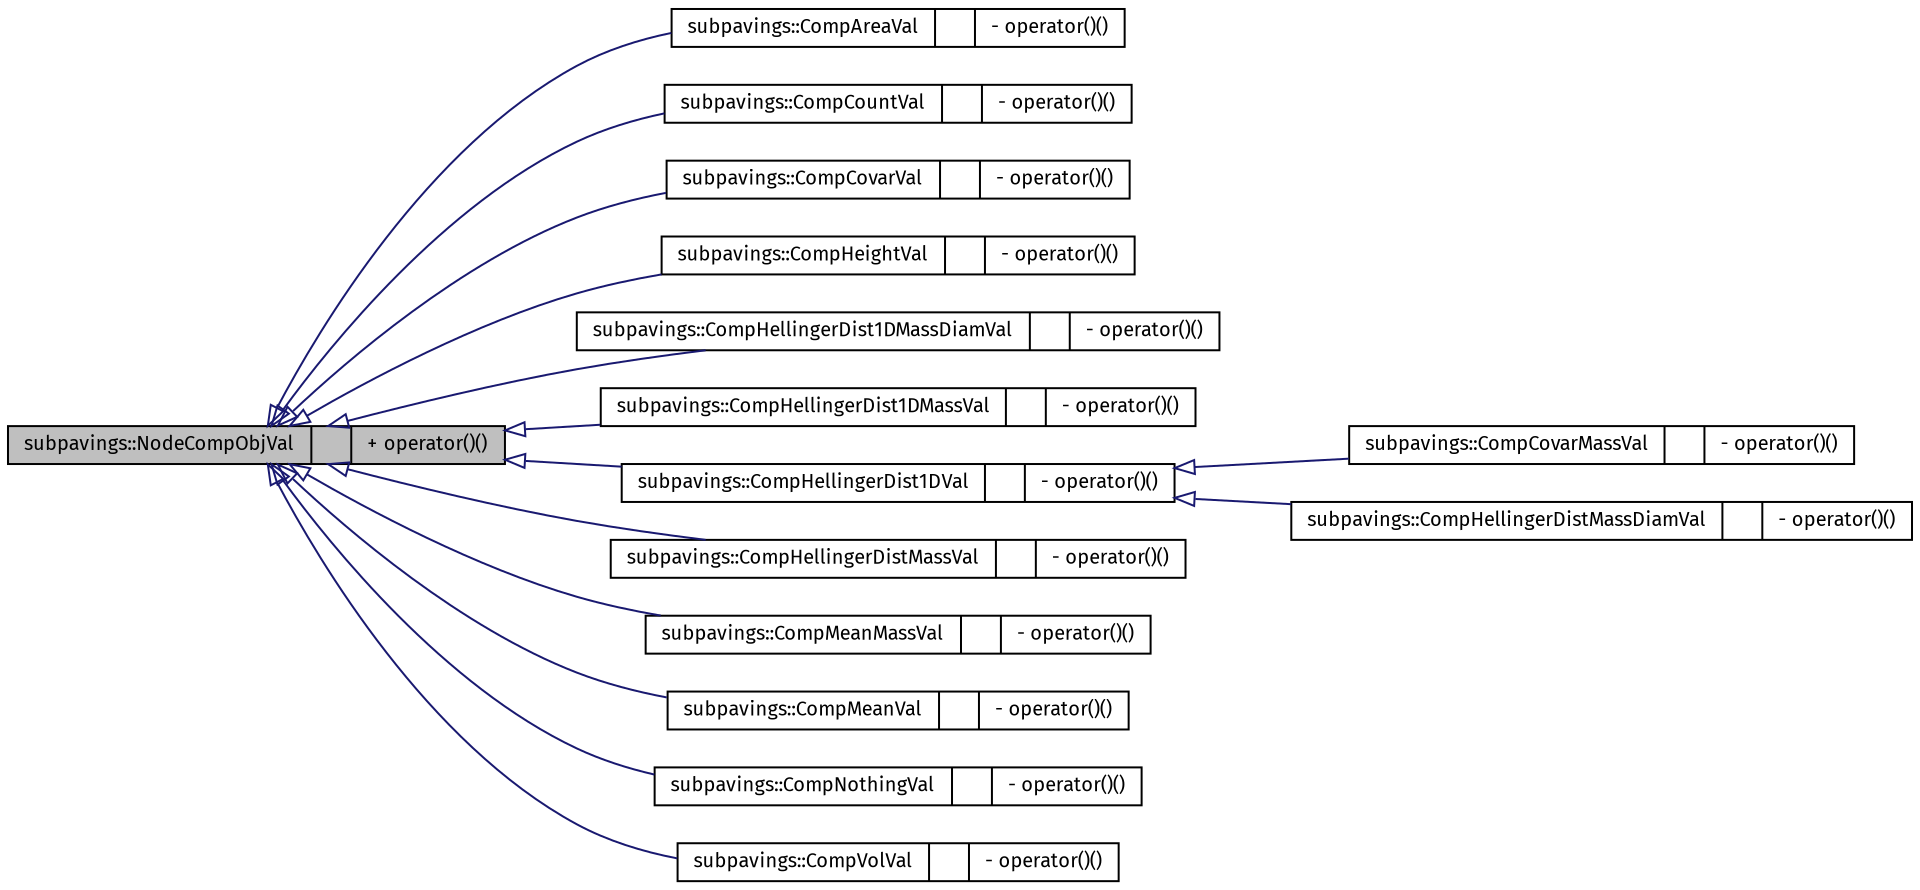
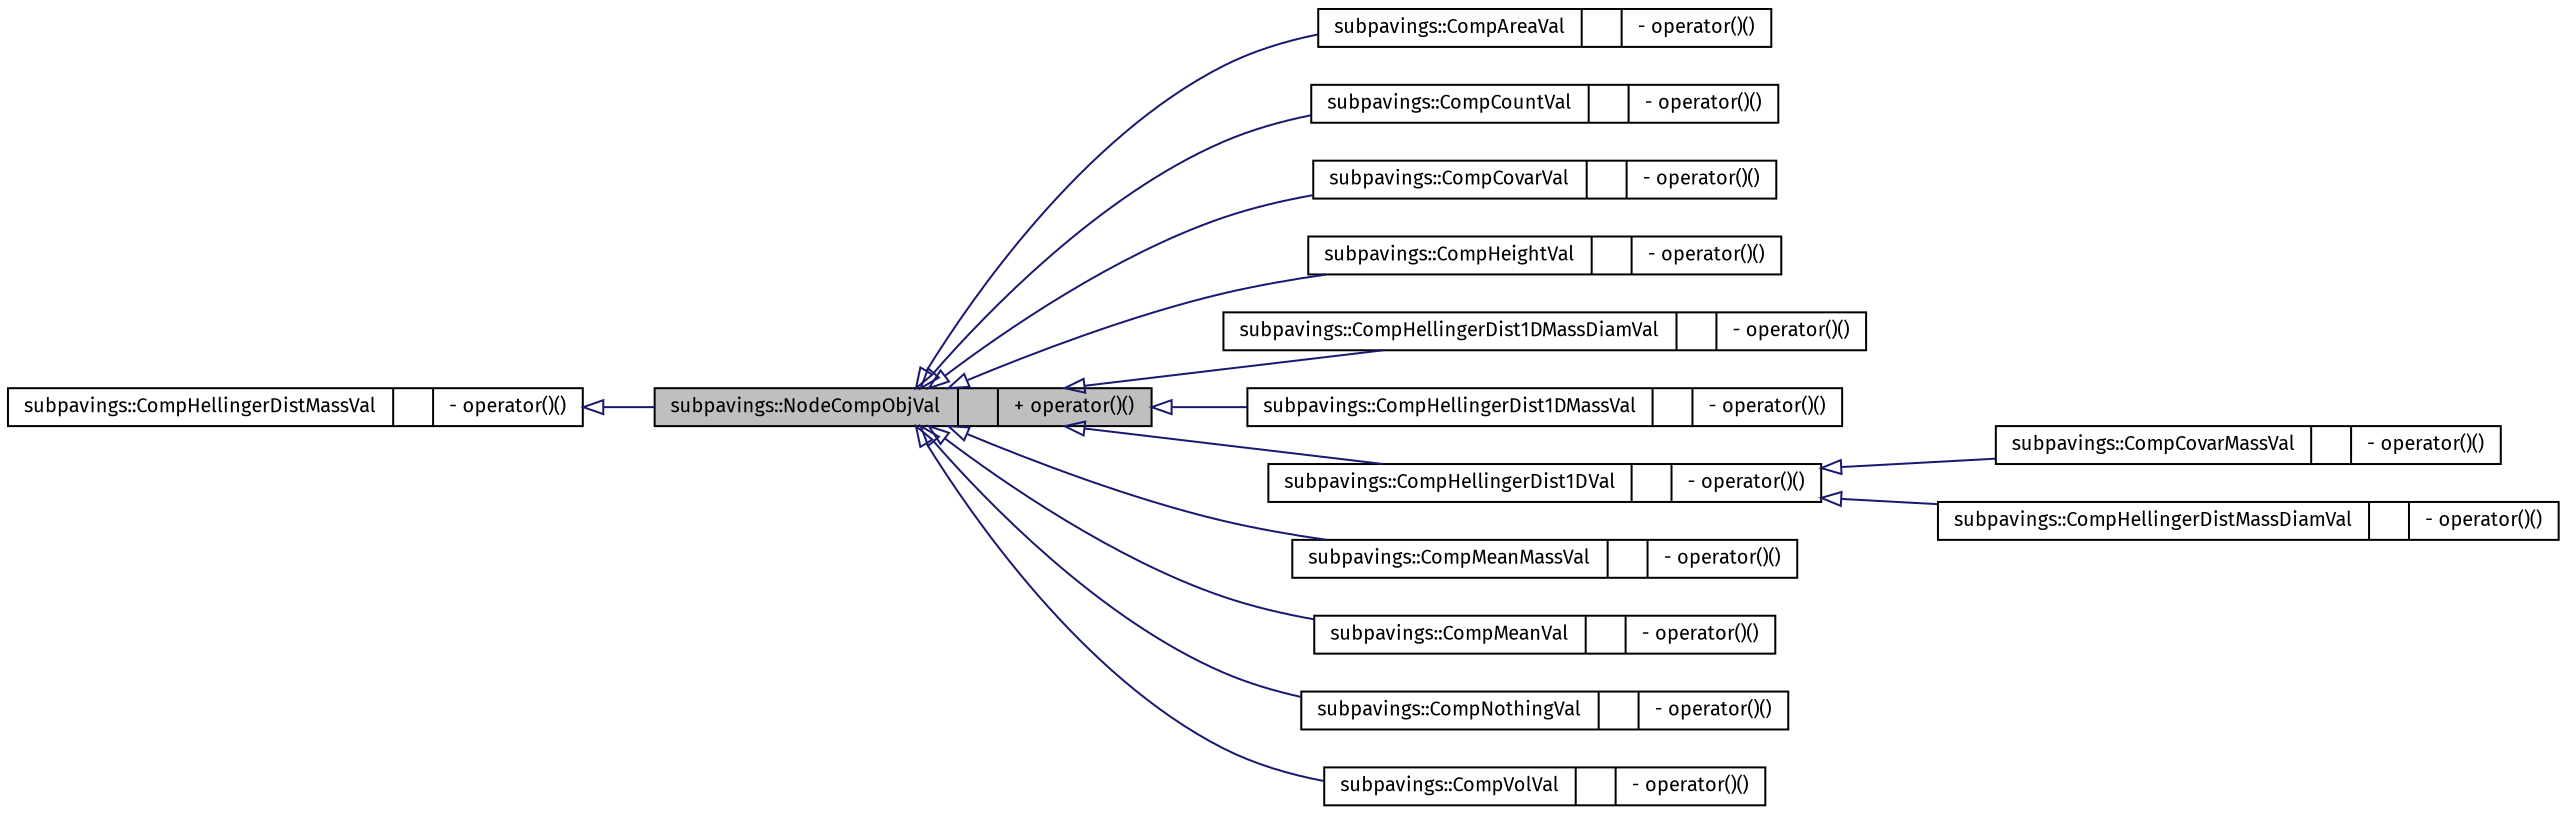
edge "subpavings::CompHellingerDistMassVal" -> "subpavings::NodeCompObjVal": reversed
